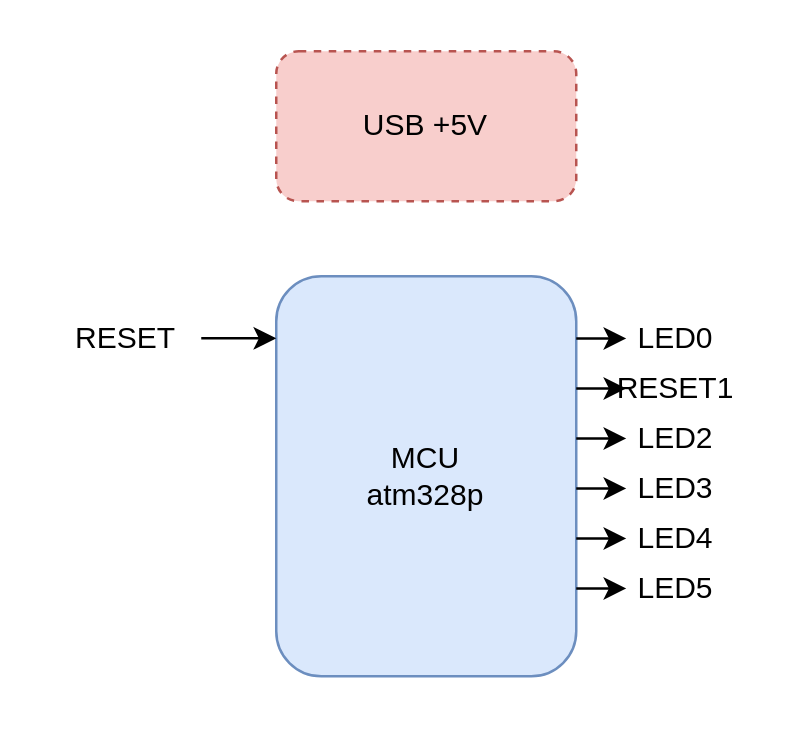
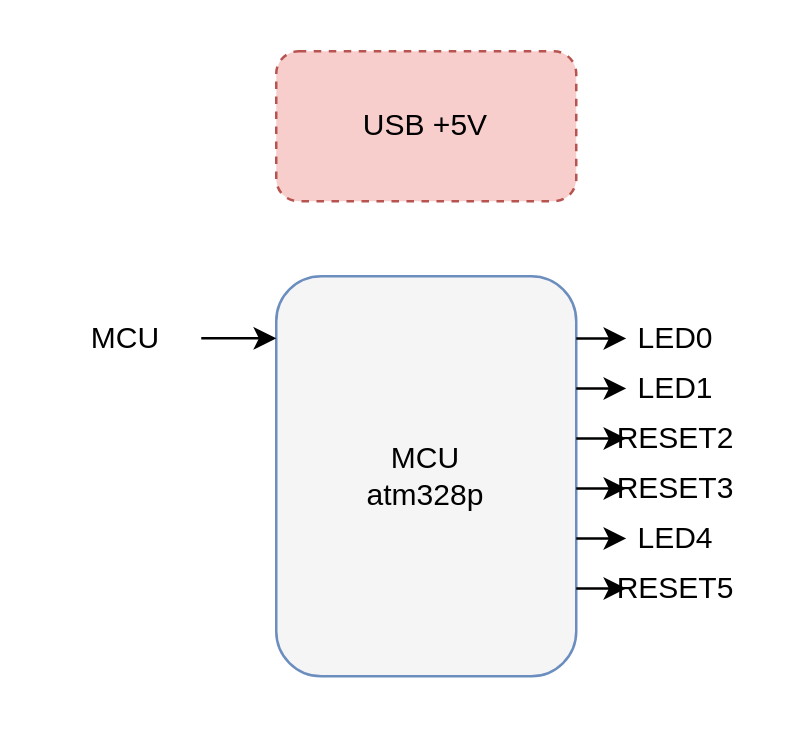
node "RESET": label "RESET" -> "MCU"
node "RESET1": label "RESET1" -> "LED1"
node "LED2": label "LED2" -> "RESET2"
node "MCU atm328p": fillcolor #dae8fc -> #f5f5f5
node "LED3": label "LED3" -> "RESET3"
node "LED5": label "LED5" -> "RESET5"
